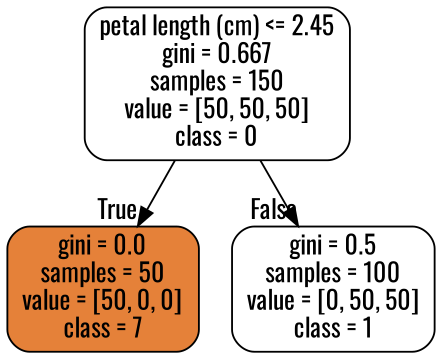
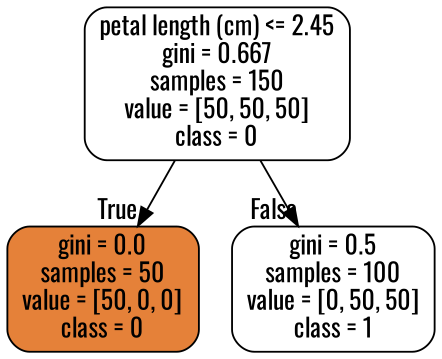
node "gini = 0.0 samples = 50 value = [50, 0, 0] class = 7": label "gini = 0.0 samples = 50 value = [50, 0, 0] class = 7" -> "gini = 0.0 samples = 50 value = [50, 0, 0] class = 0"
